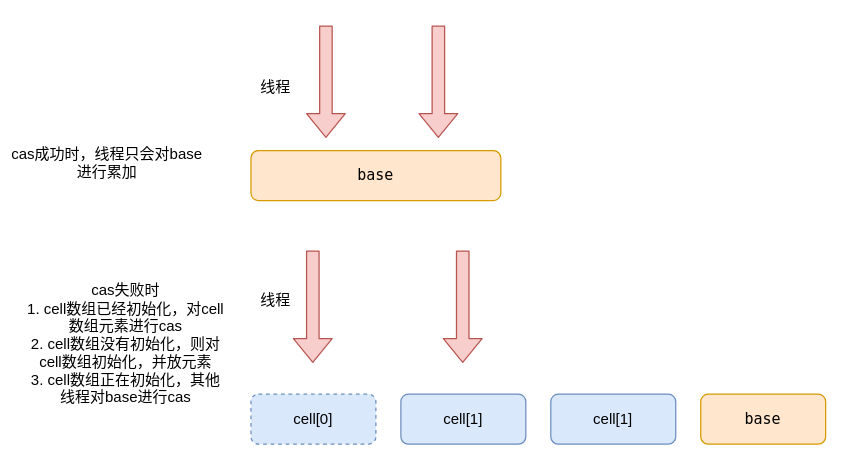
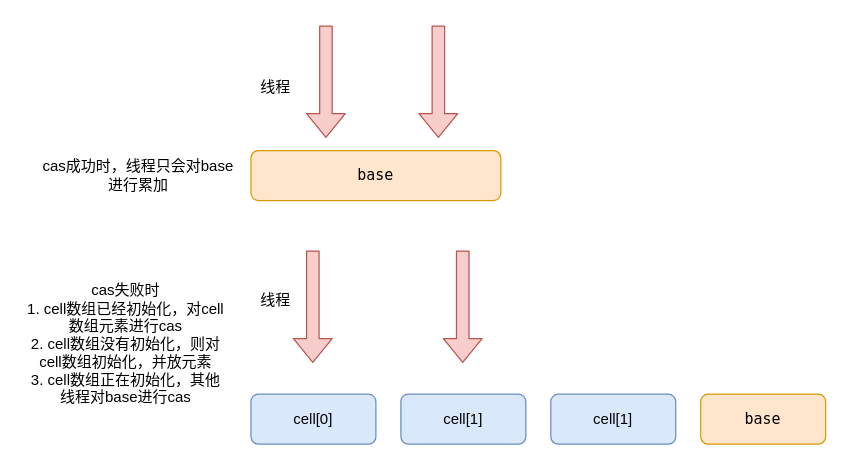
node "cas成功时，线程只会对base进行累加": moved (107, 163) -> (138, 176)
node "cell[0]": style dashed -> solid
